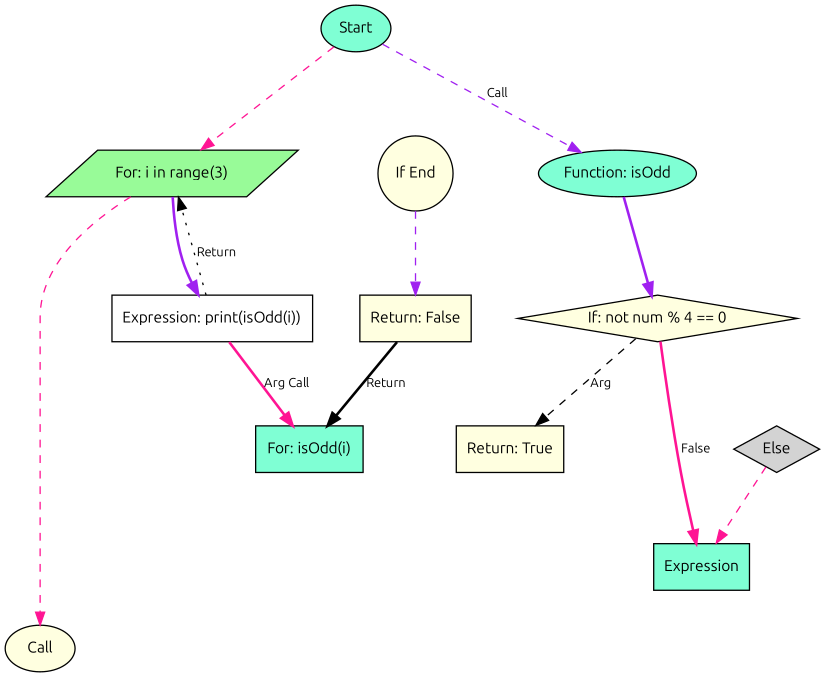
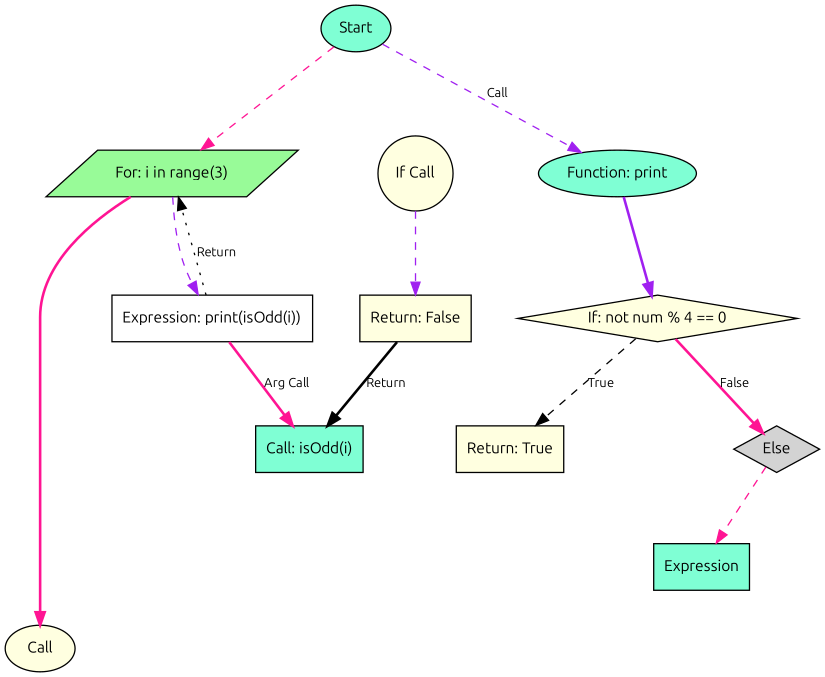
node "If End": label "If End" -> "If Call"
node "Function: isOdd": label "Function: isOdd" -> "Function: print"
edge "For: i in range(3)" -> "Expression: print(isOdd(i))": style bold -> dashed
edge "If: not num % 4 == 0" -> "Return: True": label "Arg" -> "True"
edge "For: i in range(3)" -> "Call": style dashed -> bold
edge "If: not num % 4 == 0" -> "Expression": now "If: not num % 4 == 0" -> "Else"
node "For: isOdd(i)": label "For: isOdd(i)" -> "Call: isOdd(i)"
